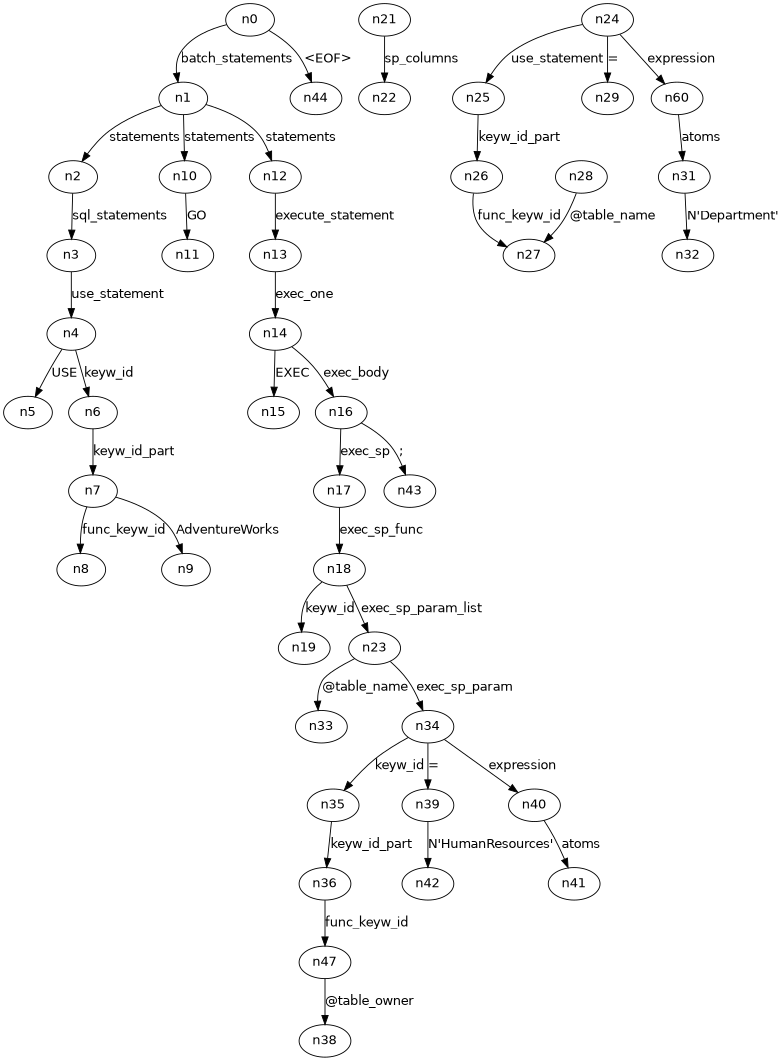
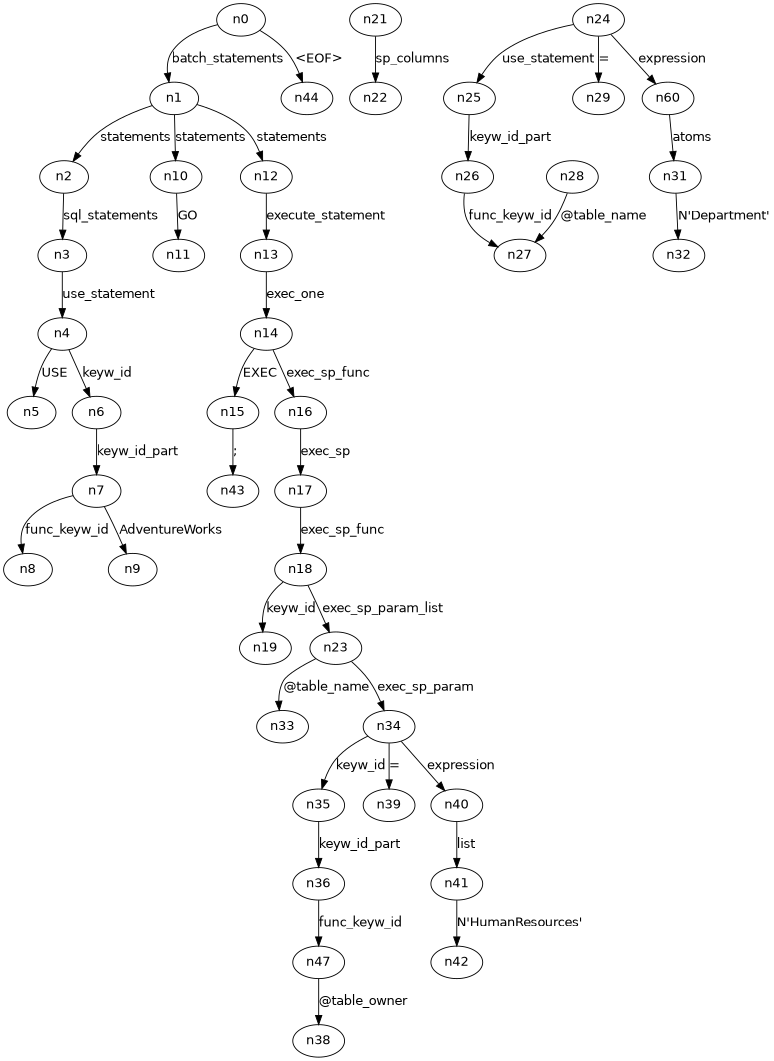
edge "n14" -> "n16": label "exec_body" -> "exec_sp_func"
edge "n16" -> "n43": now "n15" -> "n43"
edge "n39" -> "n42": now "n41" -> "n42"
edge "n40" -> "n41": label "atoms" -> "list"
